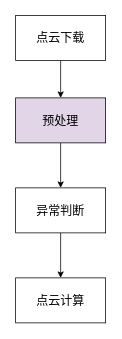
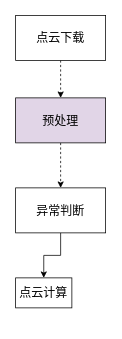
edge "点云下载" -> "预处理": style solid -> dashed
edge "预处理" -> "异常判断": style solid -> dashed
node "点云计算": size 90x45 -> 56x30
